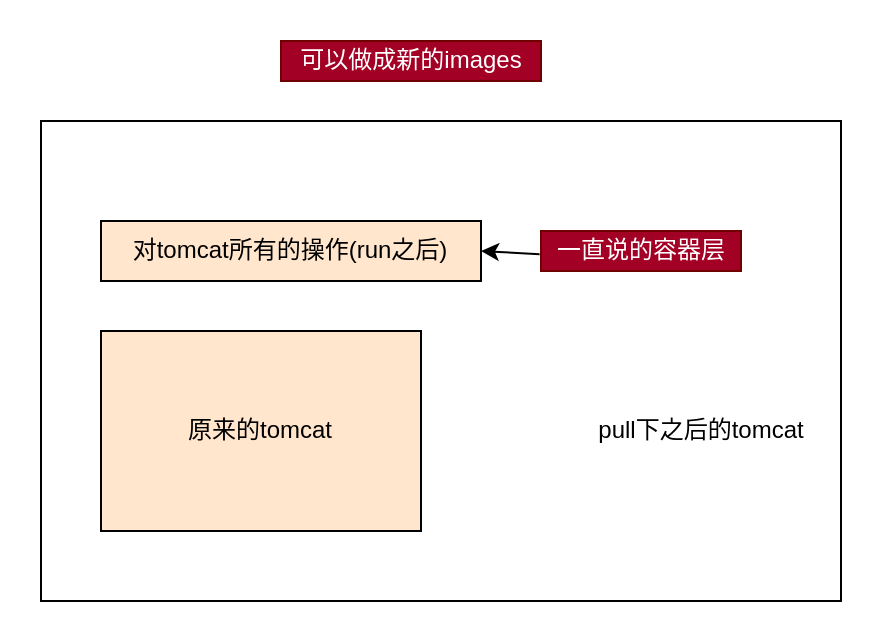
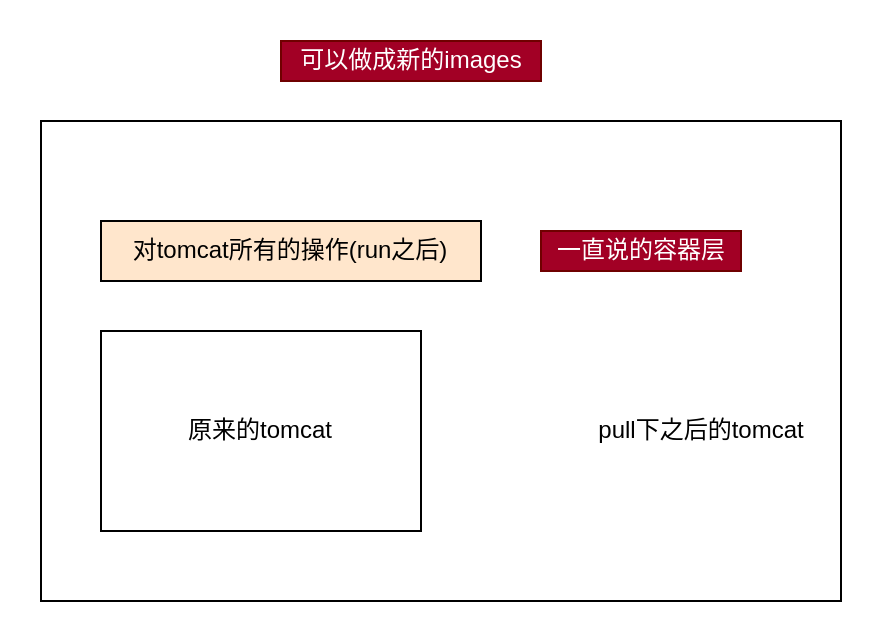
edge "一直说的容器层" -> "对tomcat所有的操作(run之后)": removed
node "原来的tomcat": fillcolor #ffe6cc -> #ffffff
